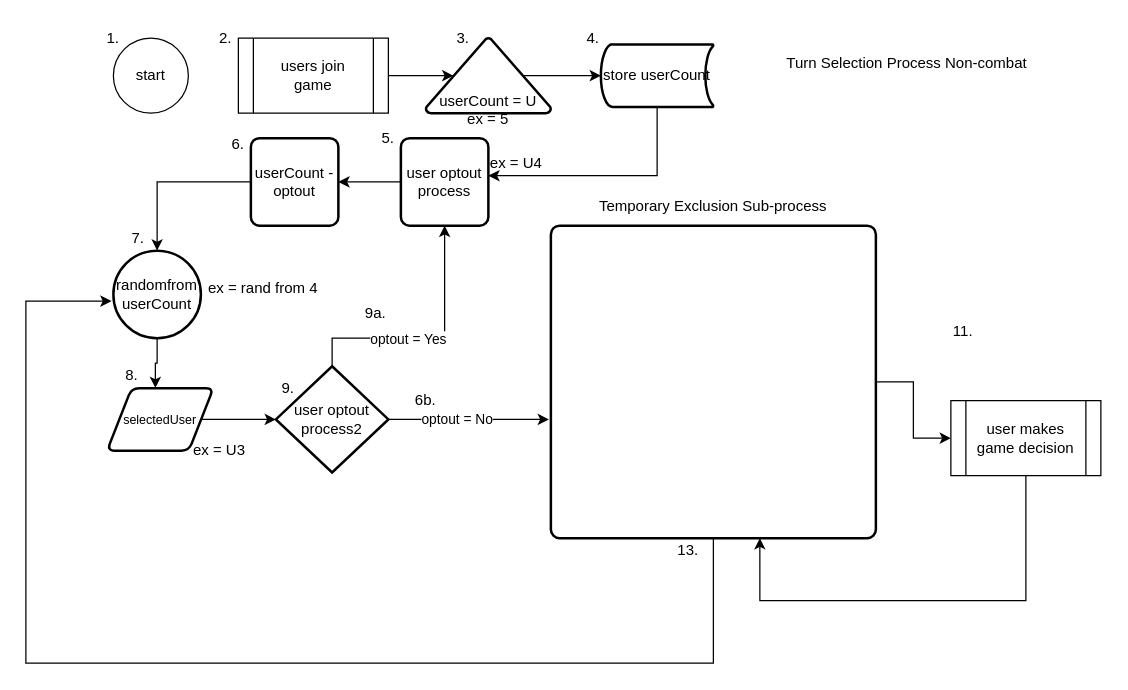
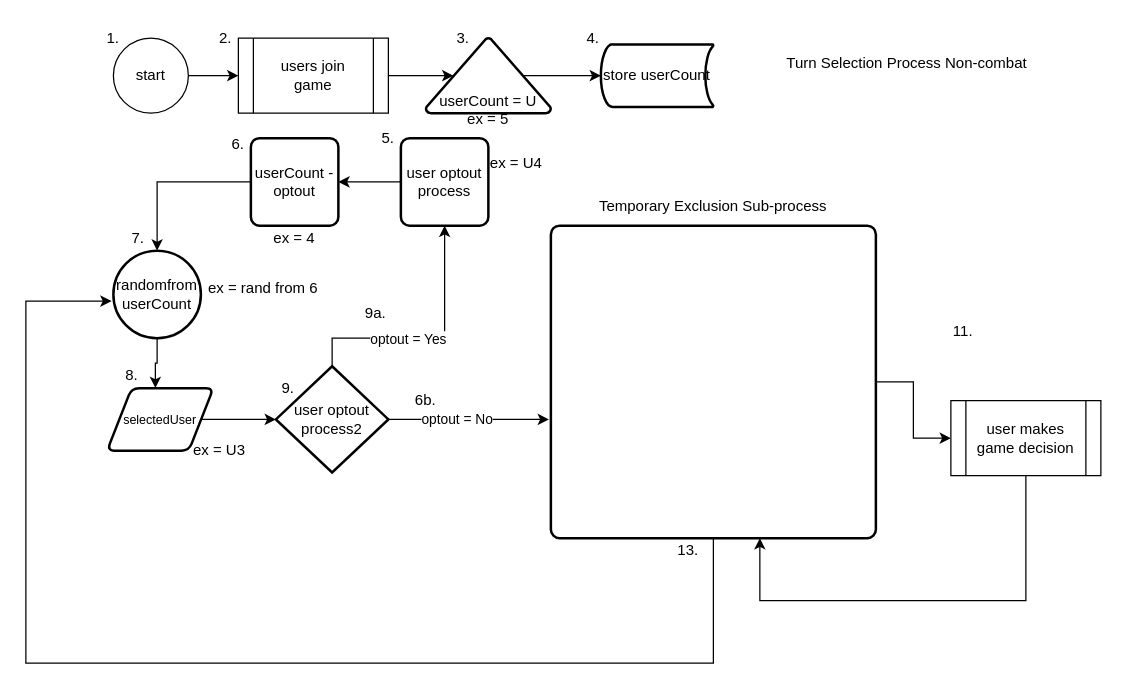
edge "start" -> "users join game": added
edge "store userCount" -> "user optout process": removed
node "ex = 4": added
node "ex = rand from 4": label "ex = rand from 4" -> "ex = rand from 6"
